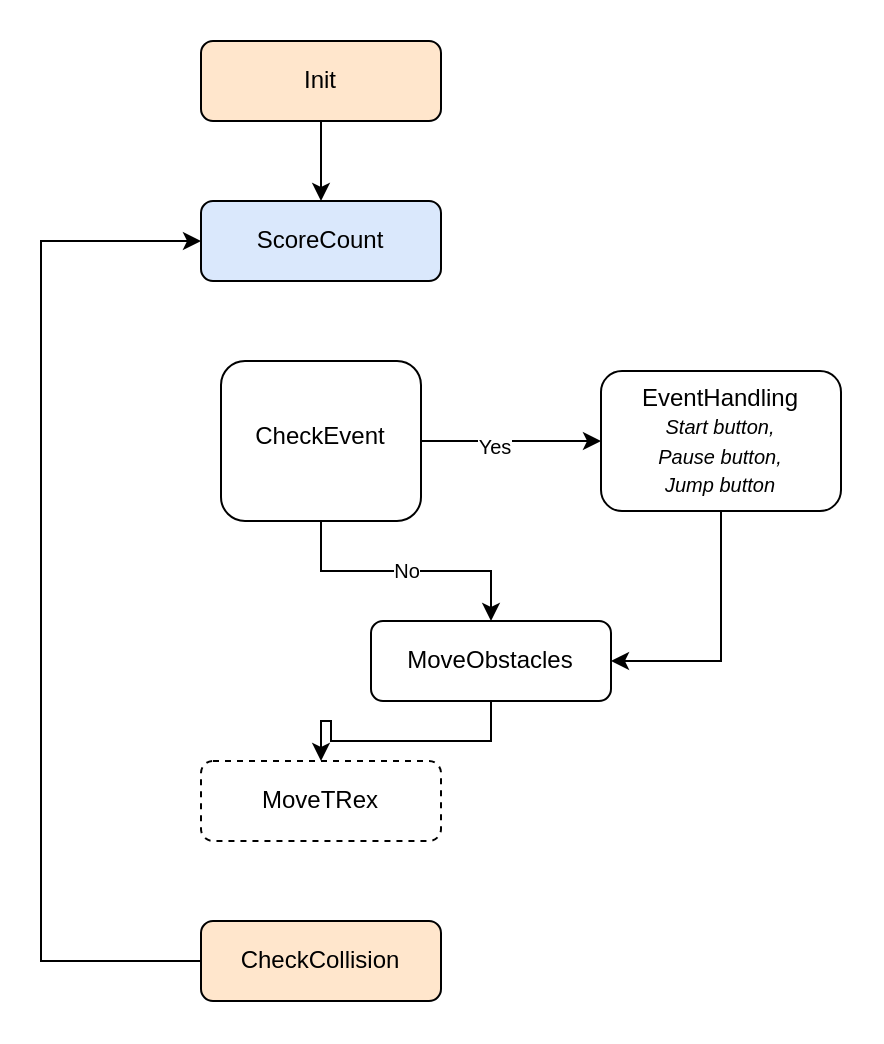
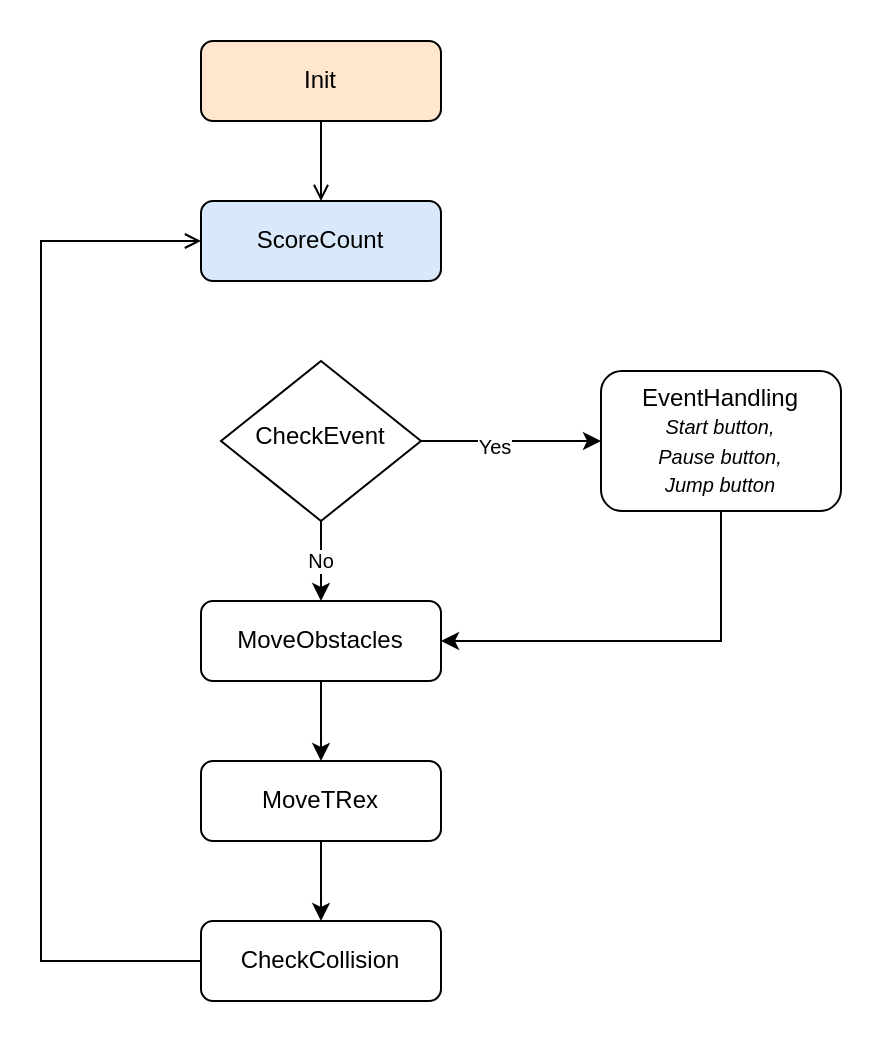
edge "Init" -> "ScoreCount": arrowhead classic -> open
edge "CheckCollision" -> "ScoreCount": arrowhead classic -> open
node "CheckEvent": shape rounded rectangle -> diamond
node "MoveObstacles": moved (491, 661) -> (321, 641)
node "MoveTRex": style dashed -> solid
edge "MoveTRex" -> "CheckCollision": added
node "CheckCollision": fillcolor #ffe6cc -> #ffffff
